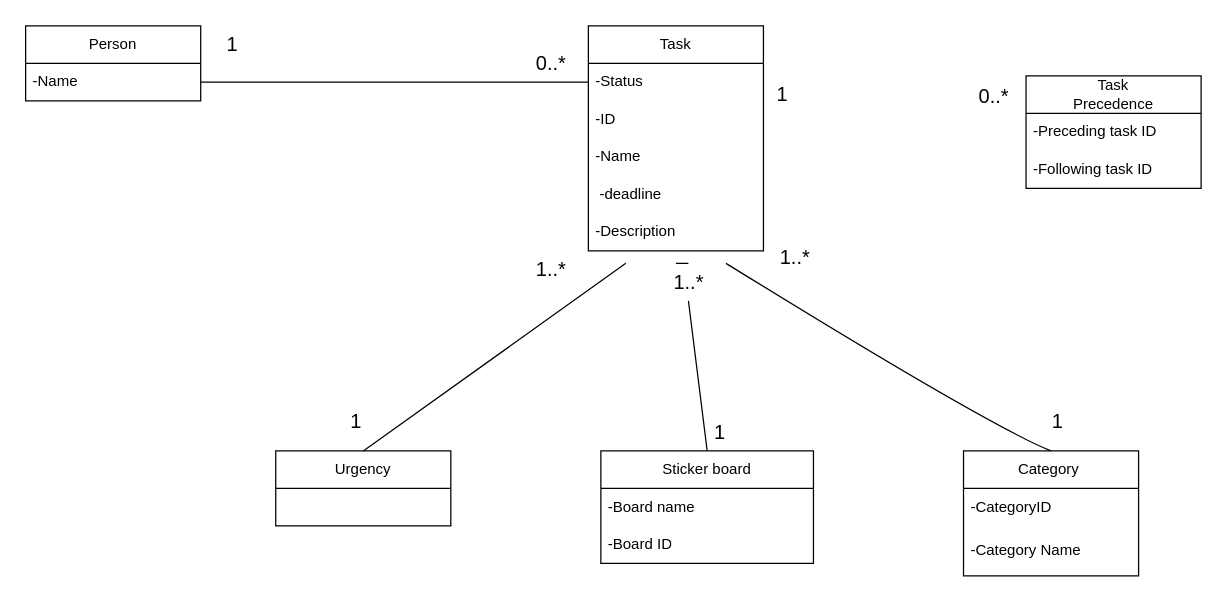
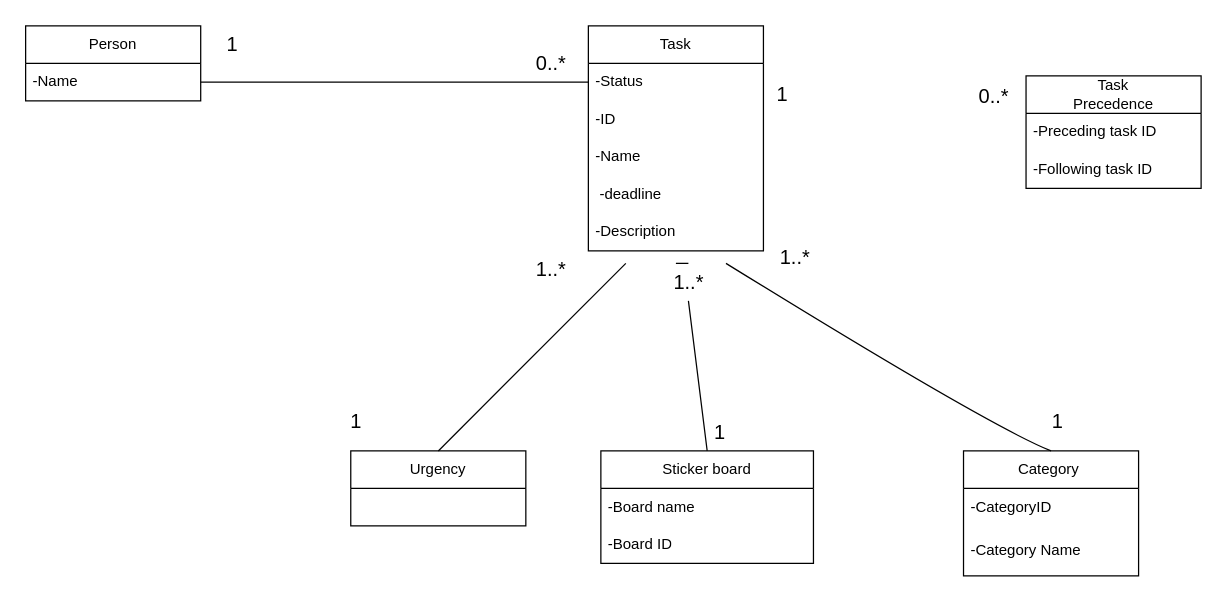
node "Urgency": moved (363, 488) -> (438, 488)
